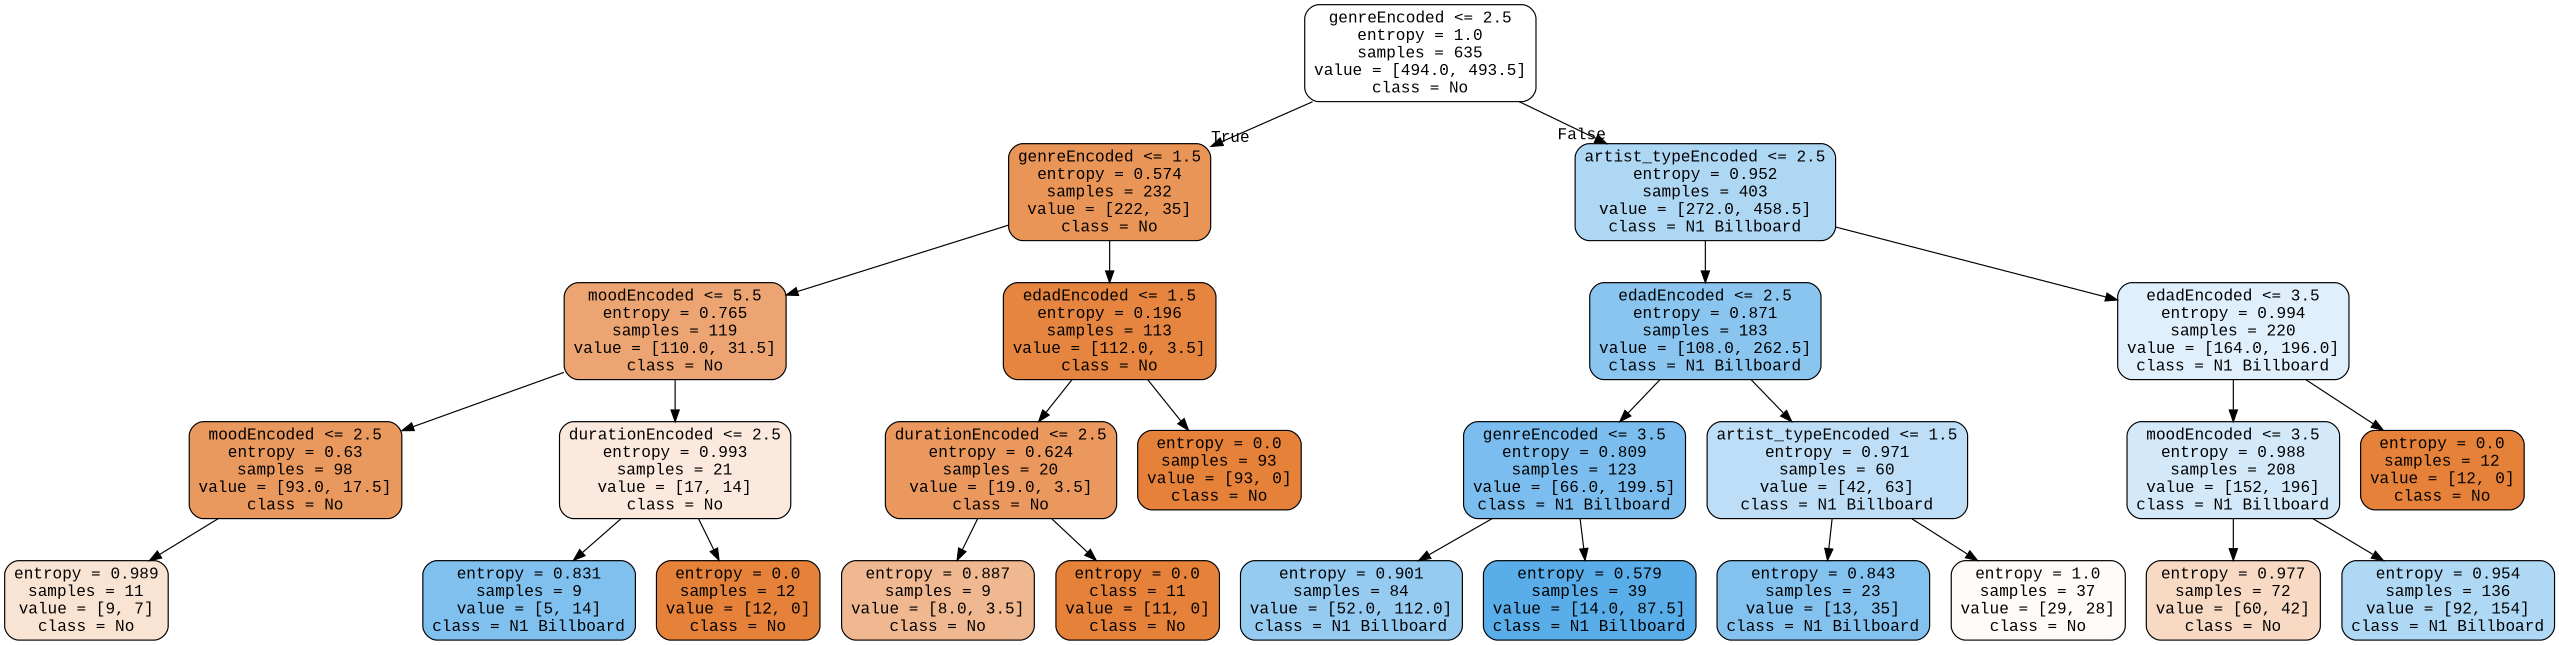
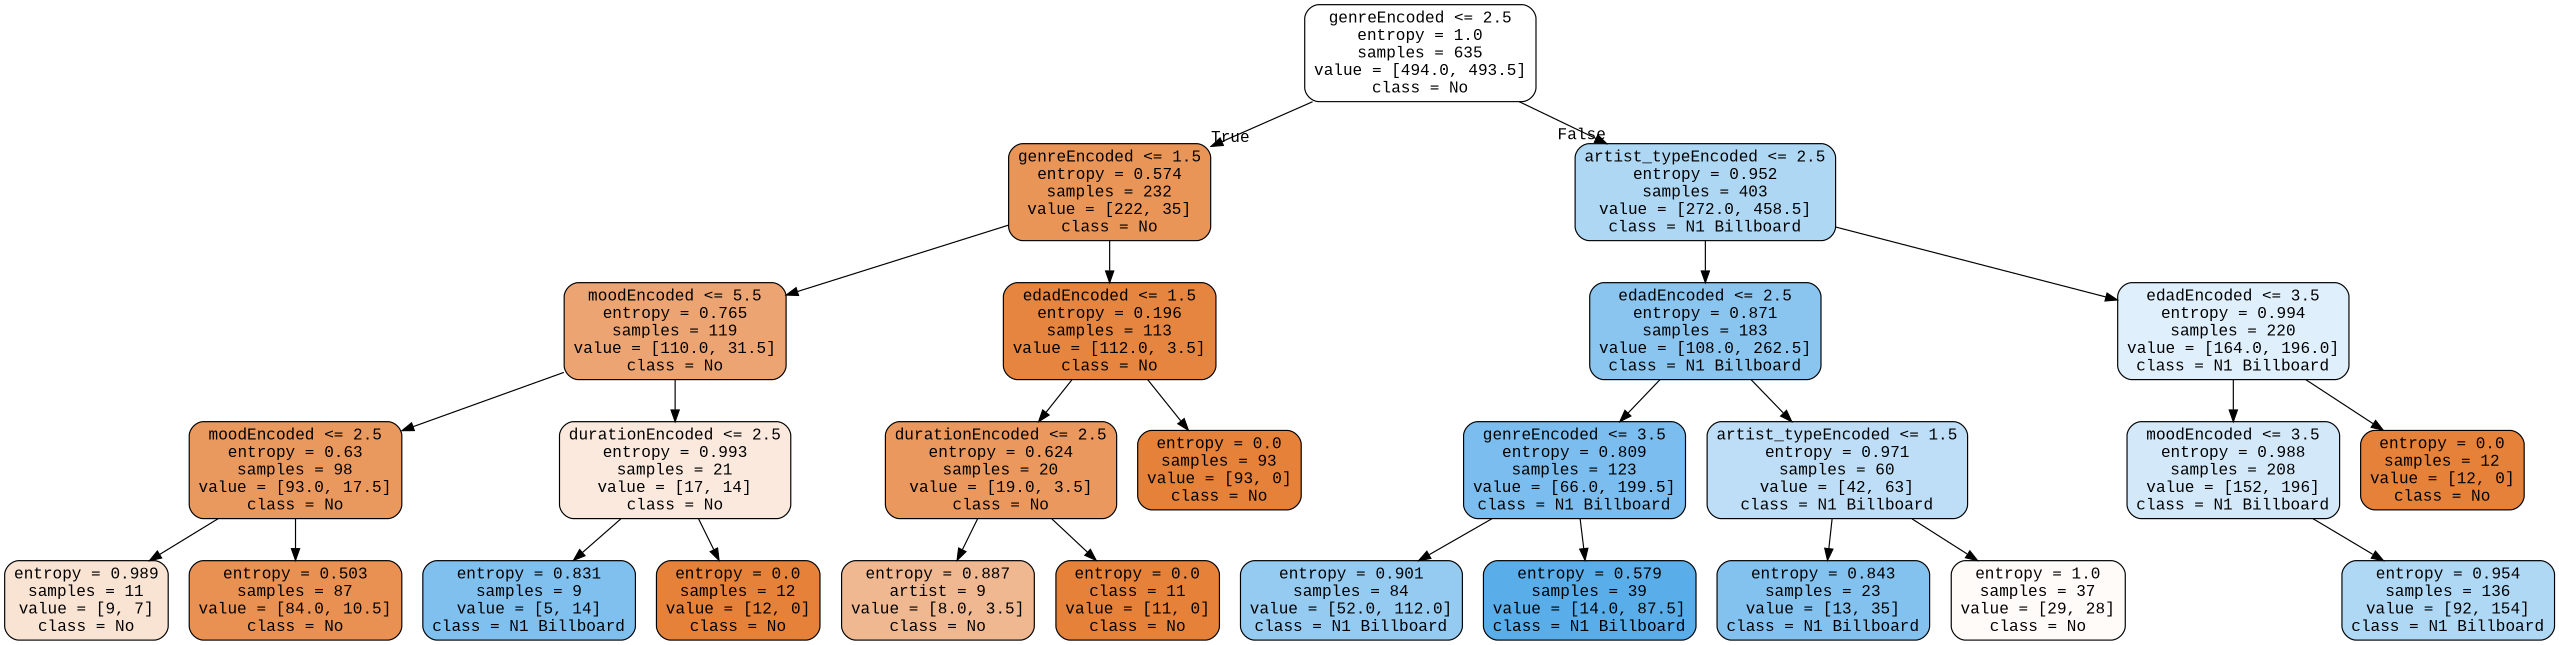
node "entropy = 0.503 samples = 87 value = [84.0, 10.5] class = No": added
node "entropy = 0.887 samples = 9 value = [8.0, 3.5] class = No": label "entropy = 0.887 samples = 9 value = [8.0, 3.5] class = No" -> "entropy = 0.887 artist = 9 value = [8.0, 3.5] class = No"
node "entropy = 0.977 samples = 72 value = [60, 42] class = No": removed
